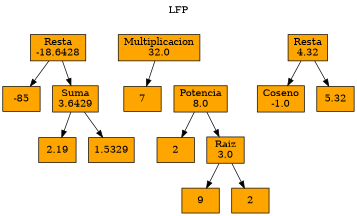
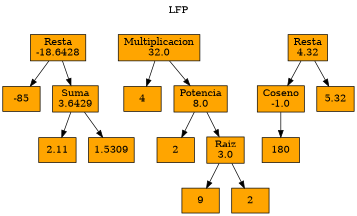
edge "Multiplicacion 32.0" -> "Potencia 8.0": added
node "7": label "7" -> "4"
node "2.19": label "2.19" -> "2.11"
node "1.5329": label "1.5329" -> "1.5309"
node "180": added
